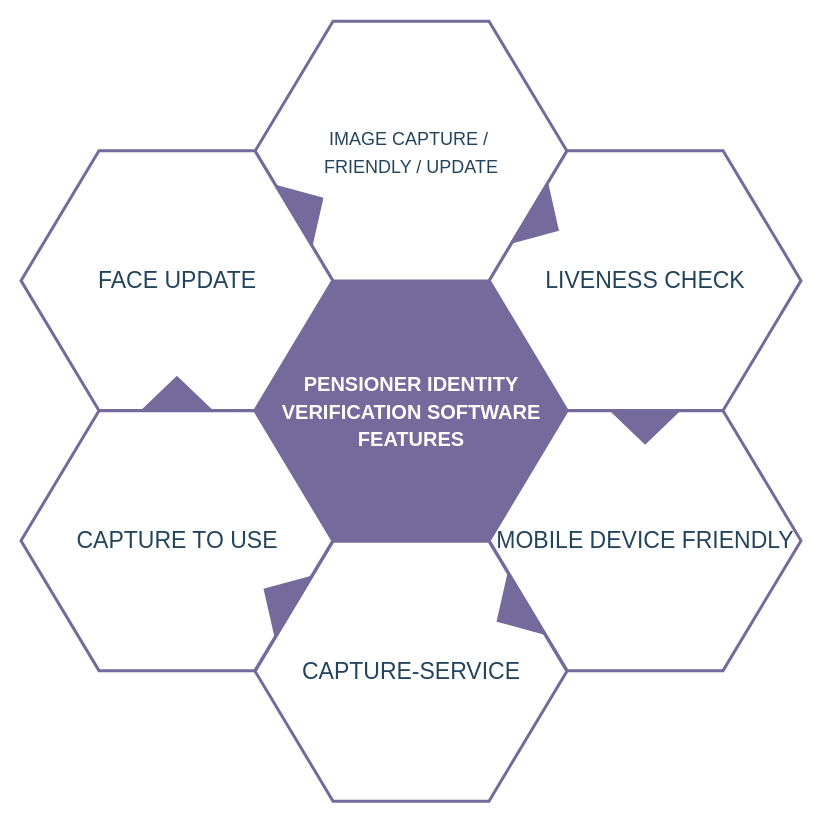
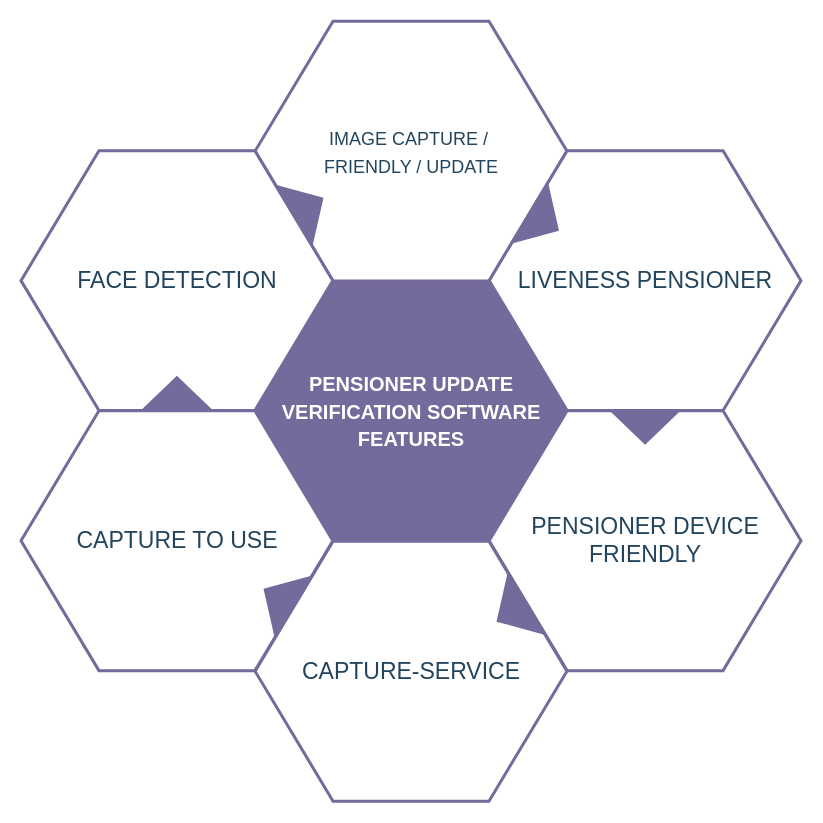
node "FACE UPDATE": label "FACE UPDATE" -> "FACE DETECTION"
node "LIVENESS CHECK": label "LIVENESS CHECK" -> "LIVENESS PENSIONER"
node "PENSIONER IDENTITY VERIFICATION SOFTWARE FEATURES": label "PENSIONER IDENTITY VERIFICATION SOFTWARE FEATURES" -> "PENSIONER UPDATE VERIFICATION SOFTWARE FEATURES"
node "MOBILE DEVICE FRIENDLY": label "MOBILE DEVICE FRIENDLY" -> "PENSIONER DEVICE FRIENDLY"
